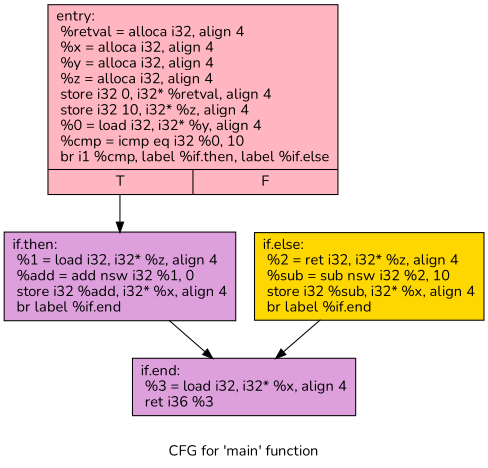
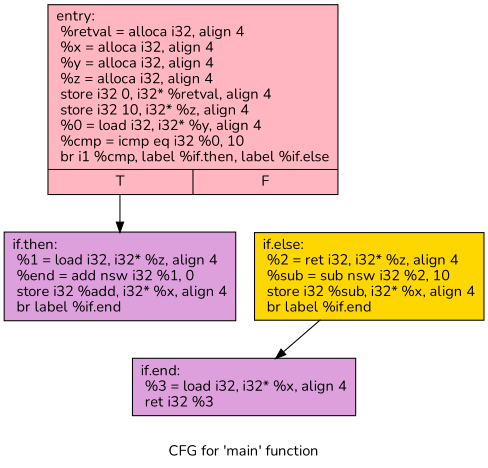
node "if.then:": text "%add = add nsw i32 %1, 0" -> "%end = add nsw i32 %1, 0"
edge "if.then:" -> "if.end:": removed
node "if.end:": text "ret i36 %3" -> "ret i32 %3"
